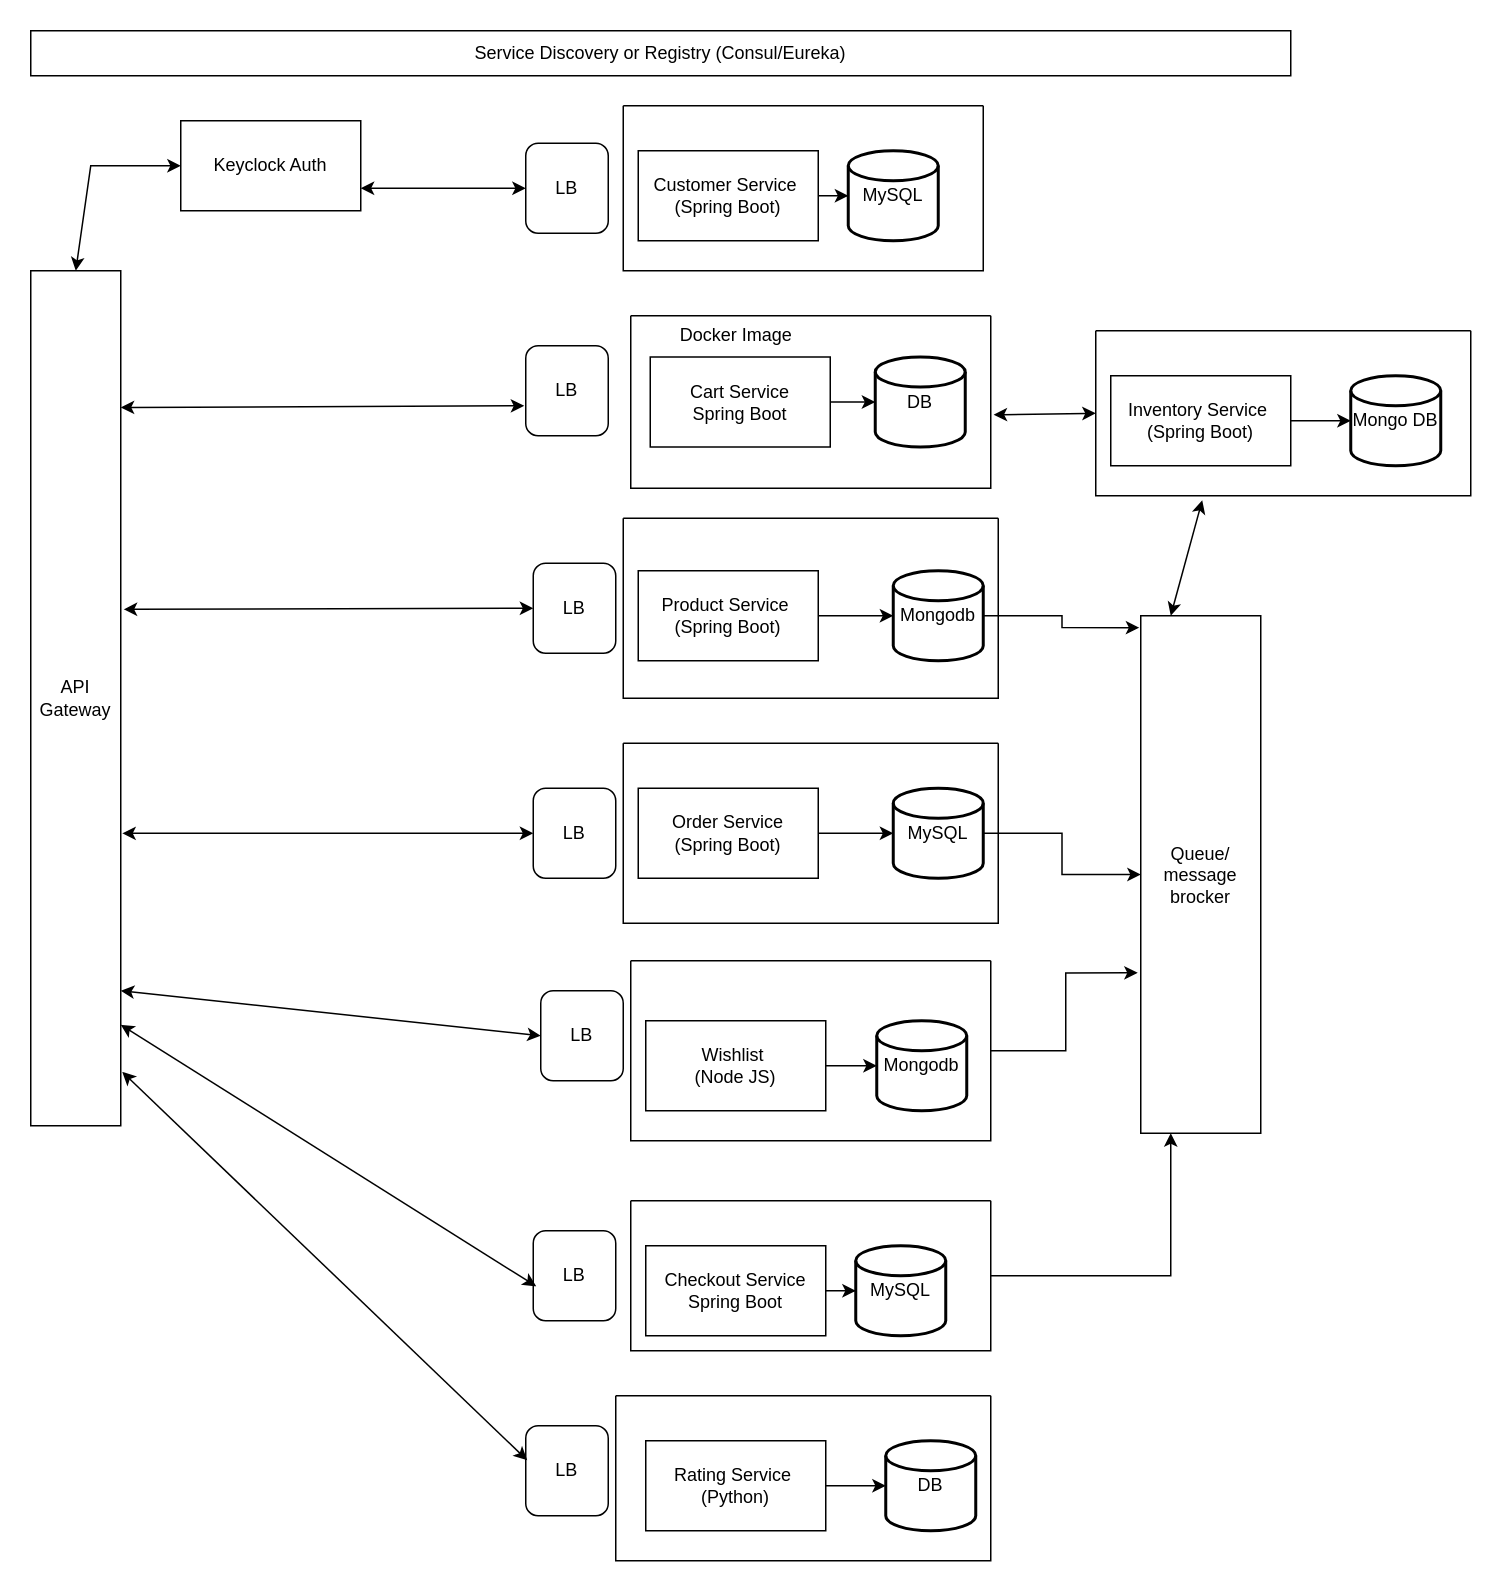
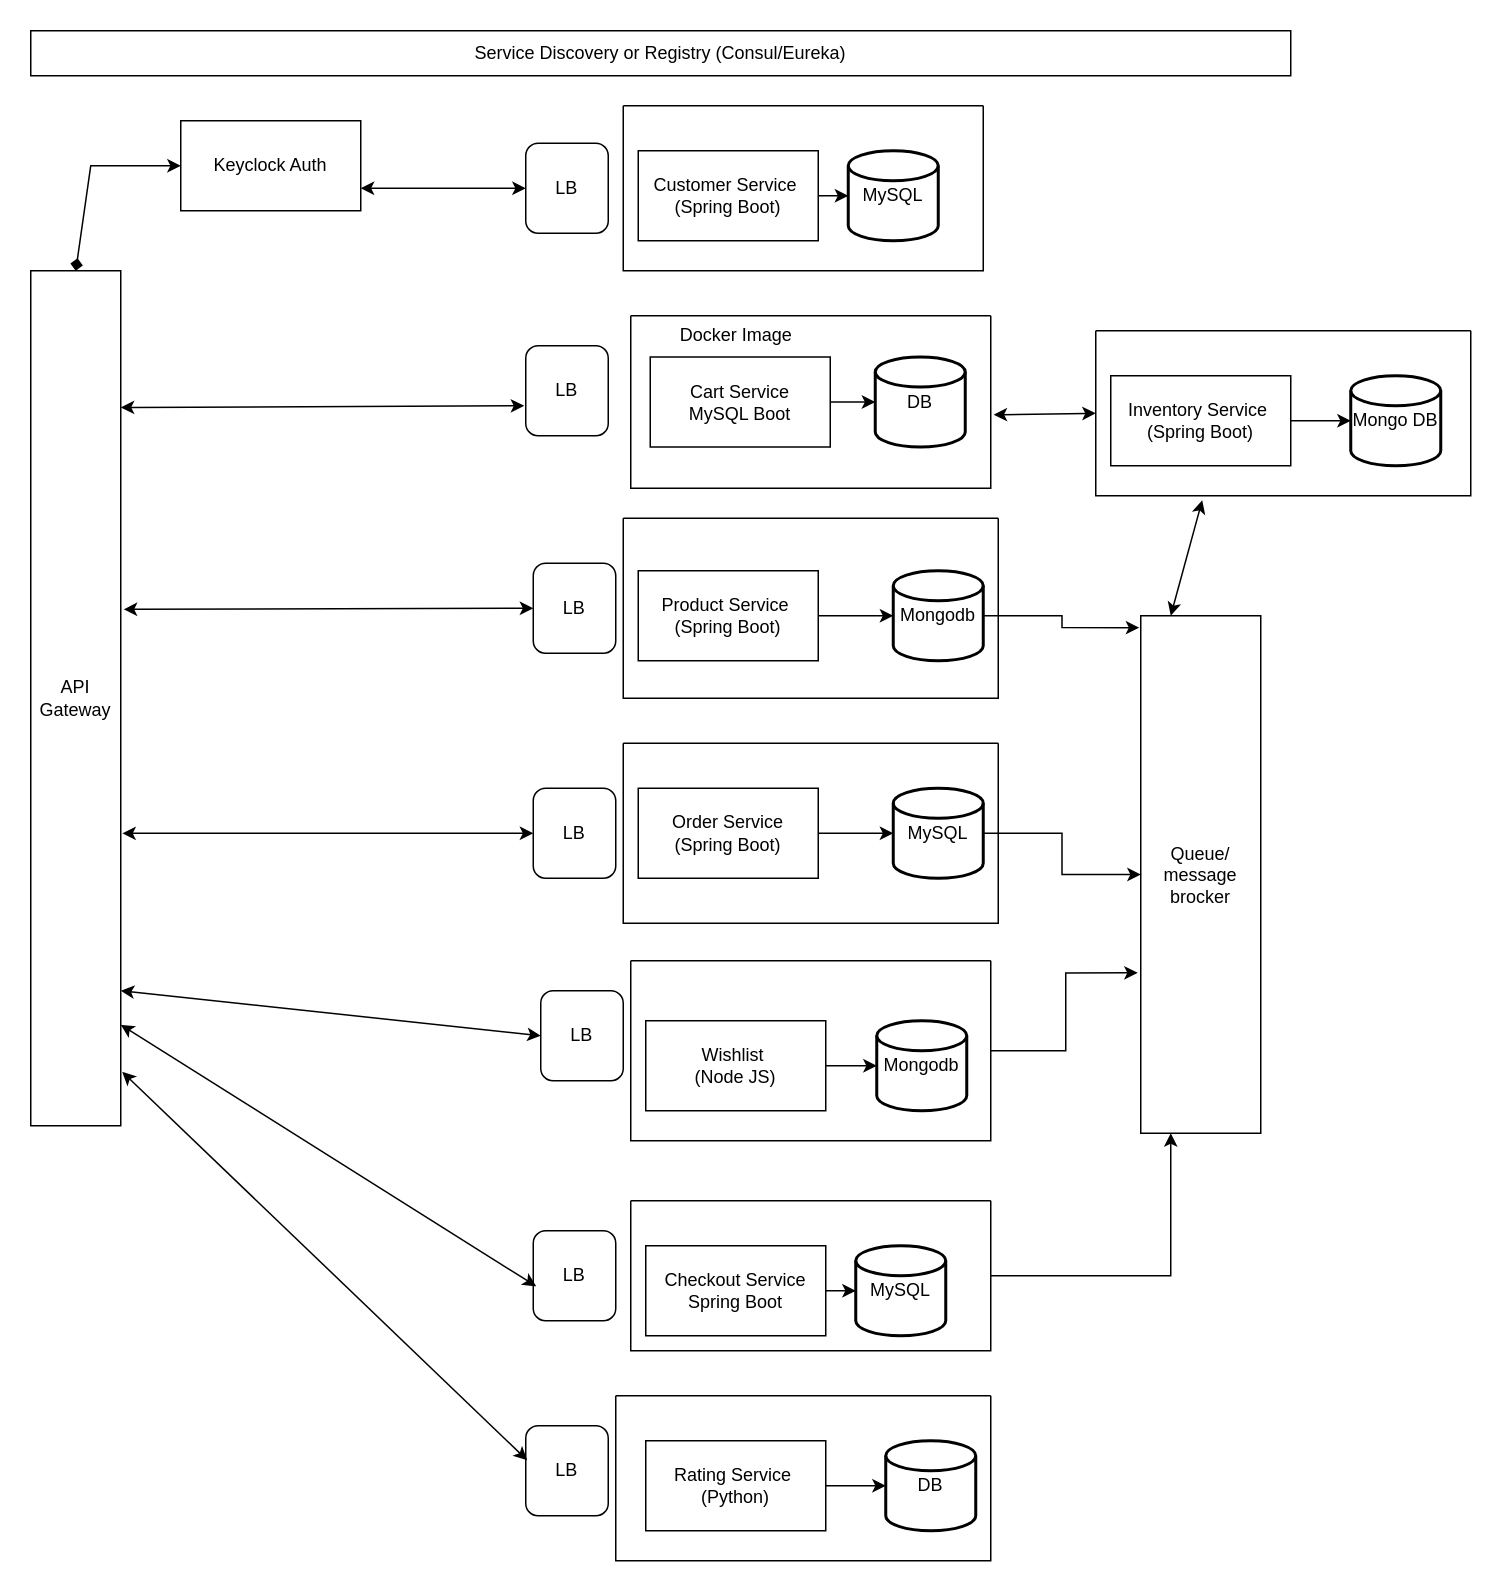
edge "Keyclock Auth" -- "API Gateway": arrowhead classic -> diamond
node "Cart Service Spring Boot": label "Cart Service Spring Boot" -> "Cart Service MySQL Boot"
